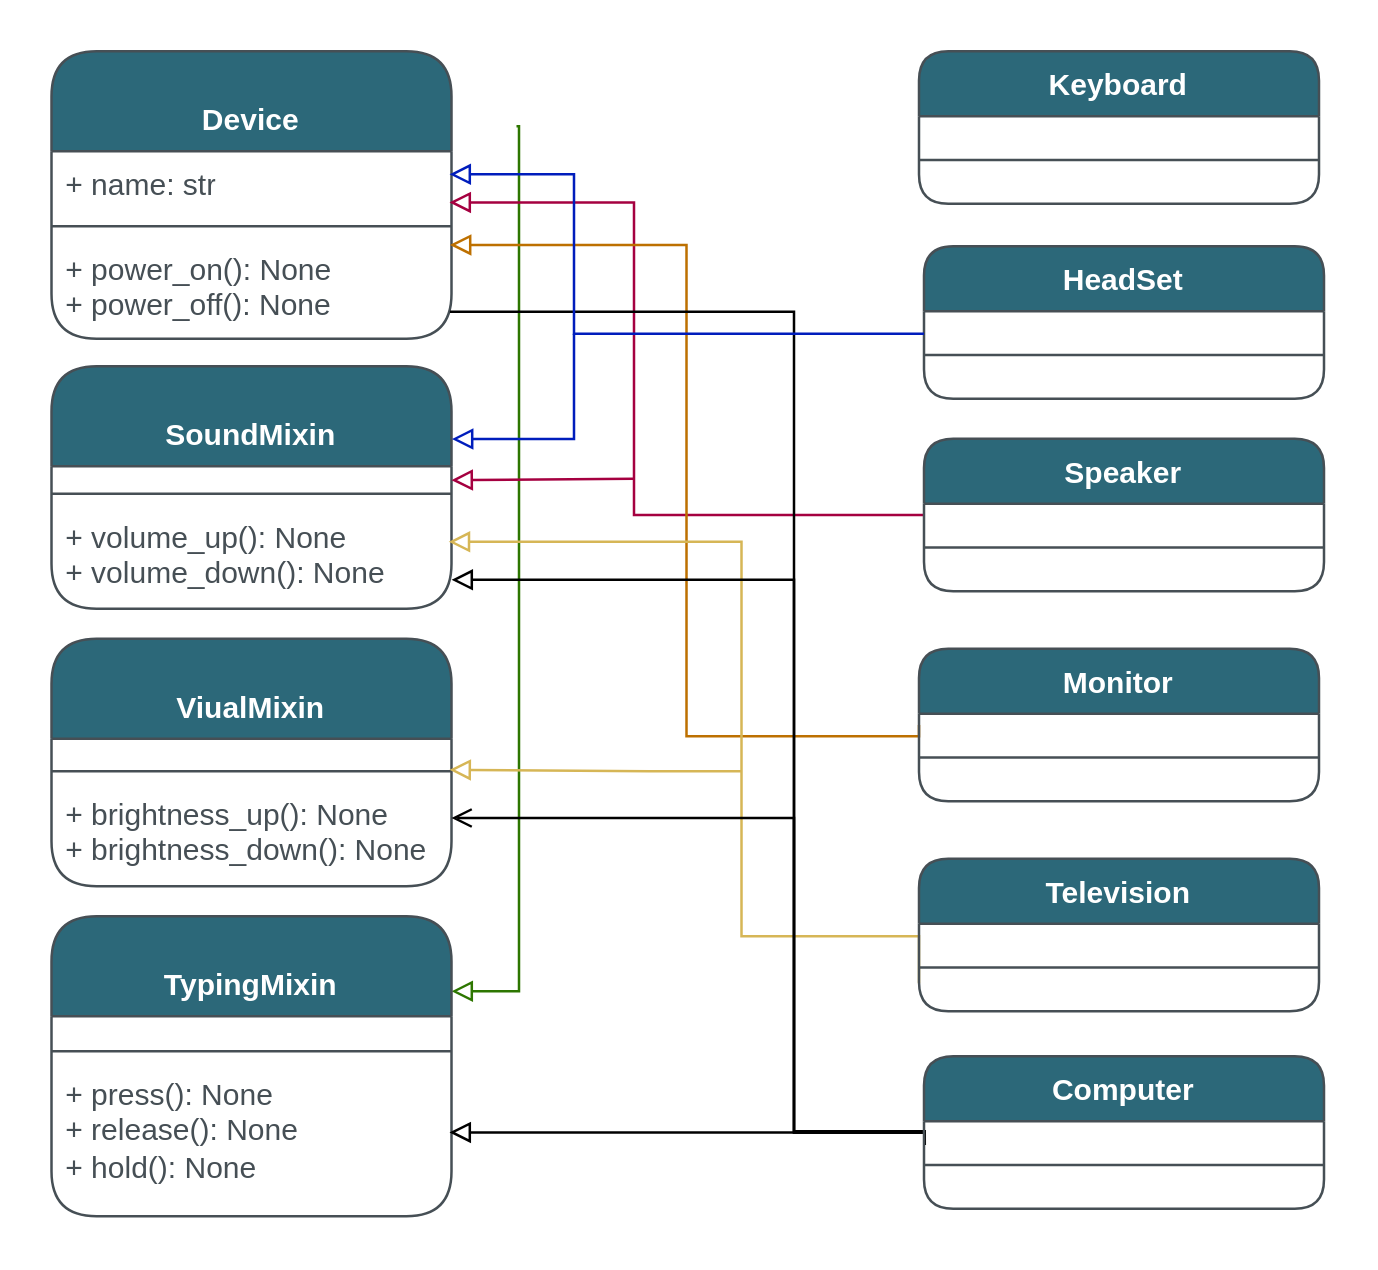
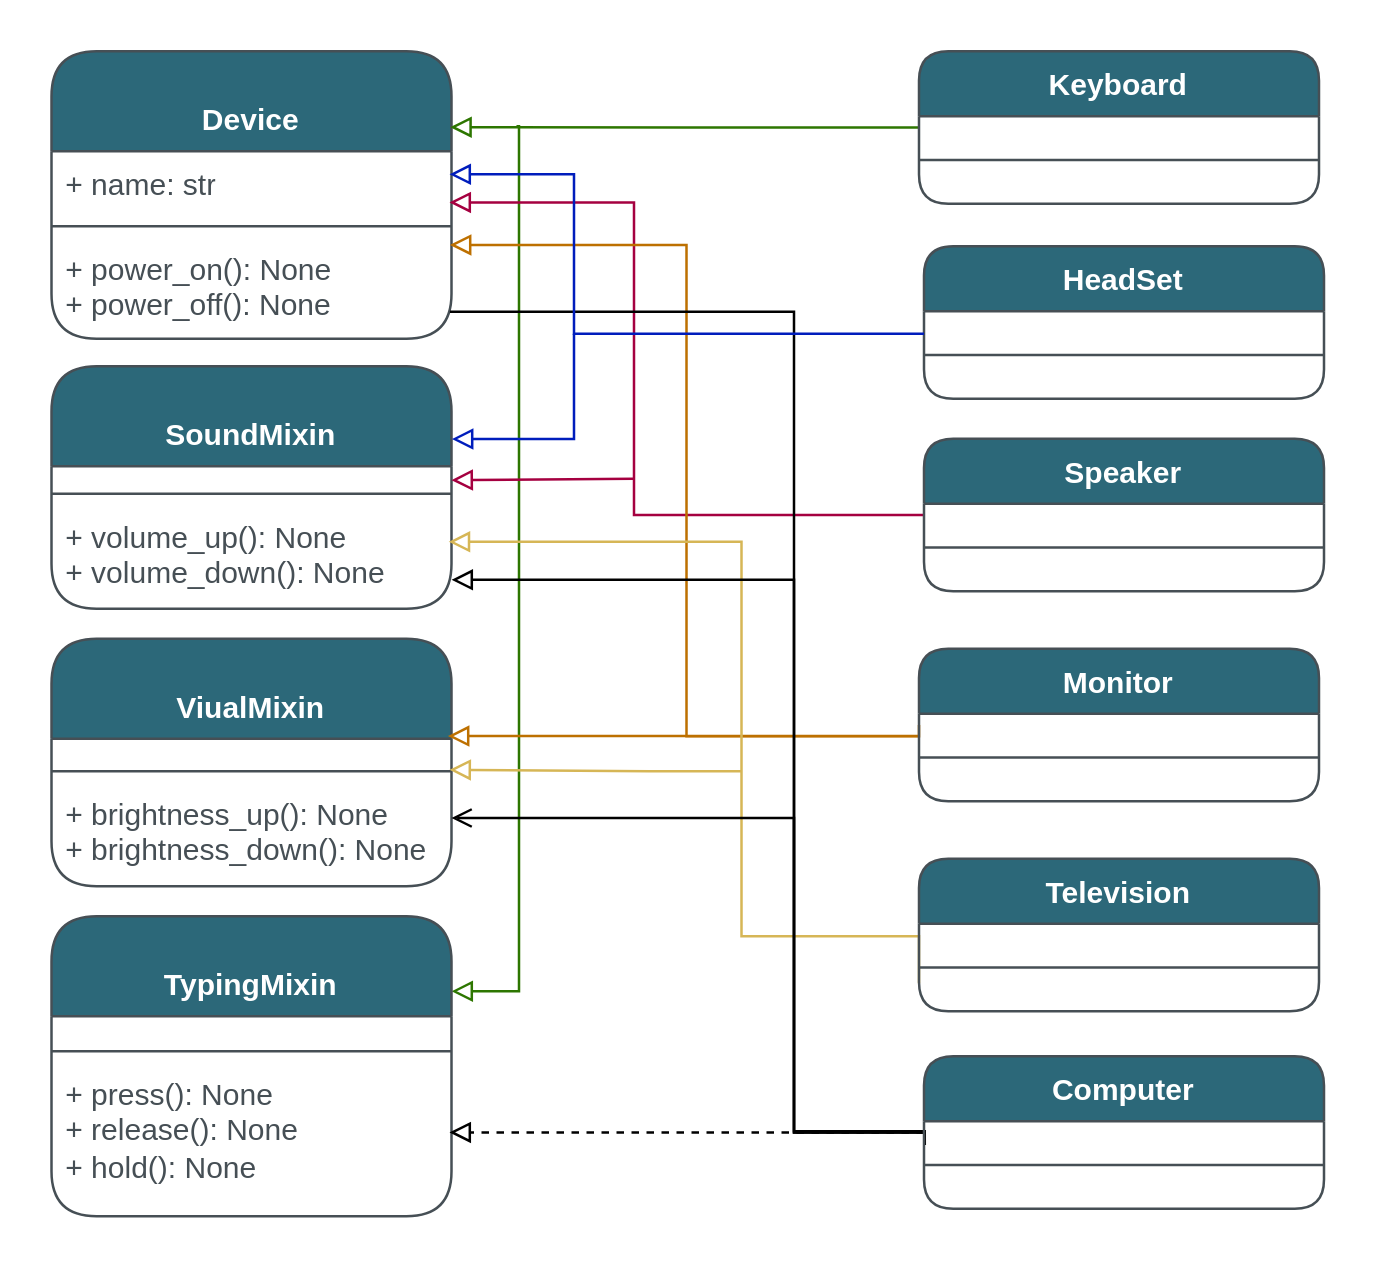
edge "Keyboard" -> "Device": added
edge "Monitor" -> "ViualMixin": added
edge "Computer" -> "+ press(): None + release(): None + hold(): None": style solid -> dashed
